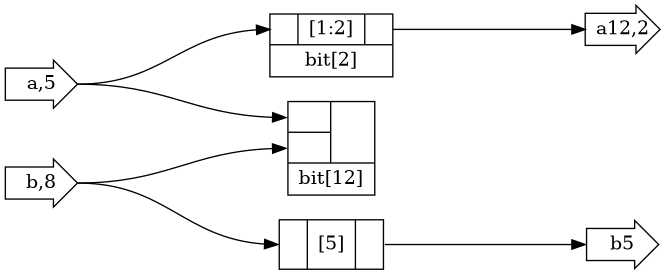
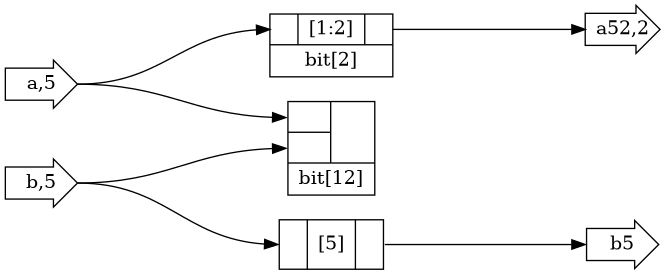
node "a12,2": label "a12,2" -> "a52,2"
node "b,8": label "b,8" -> "b,5"
